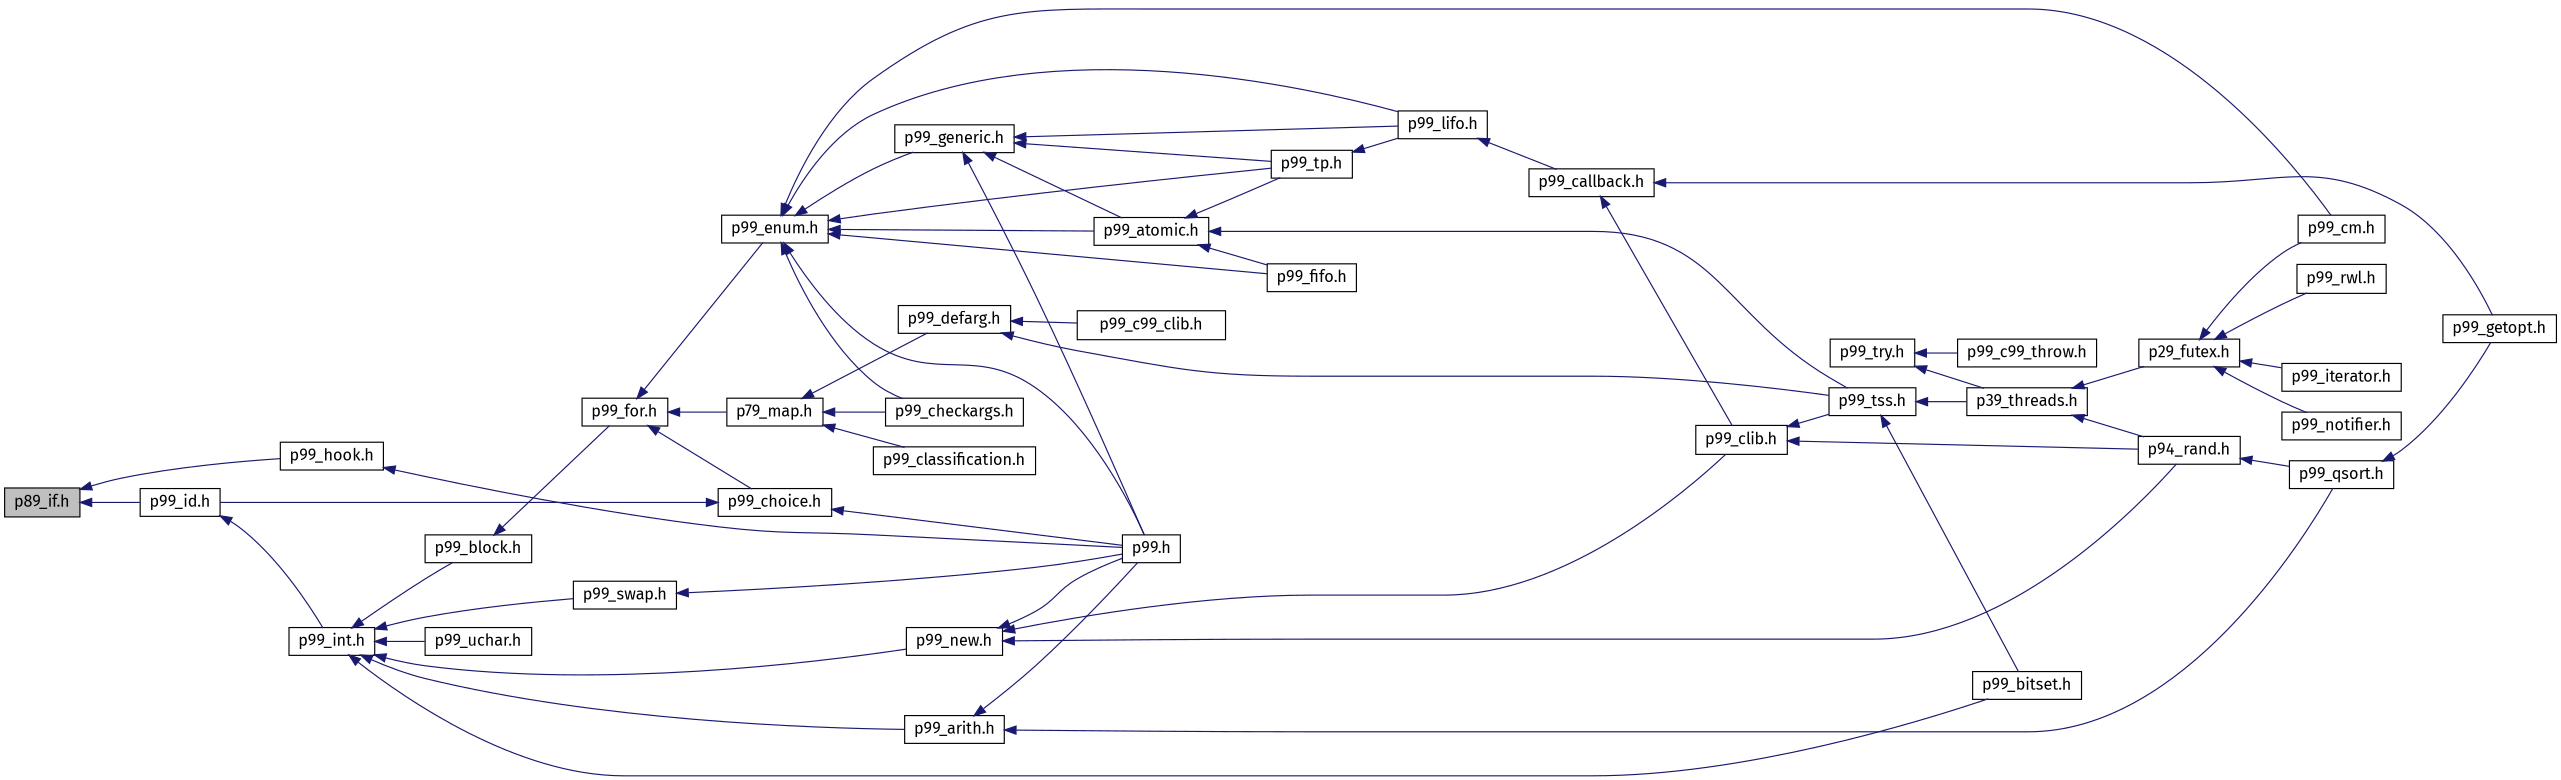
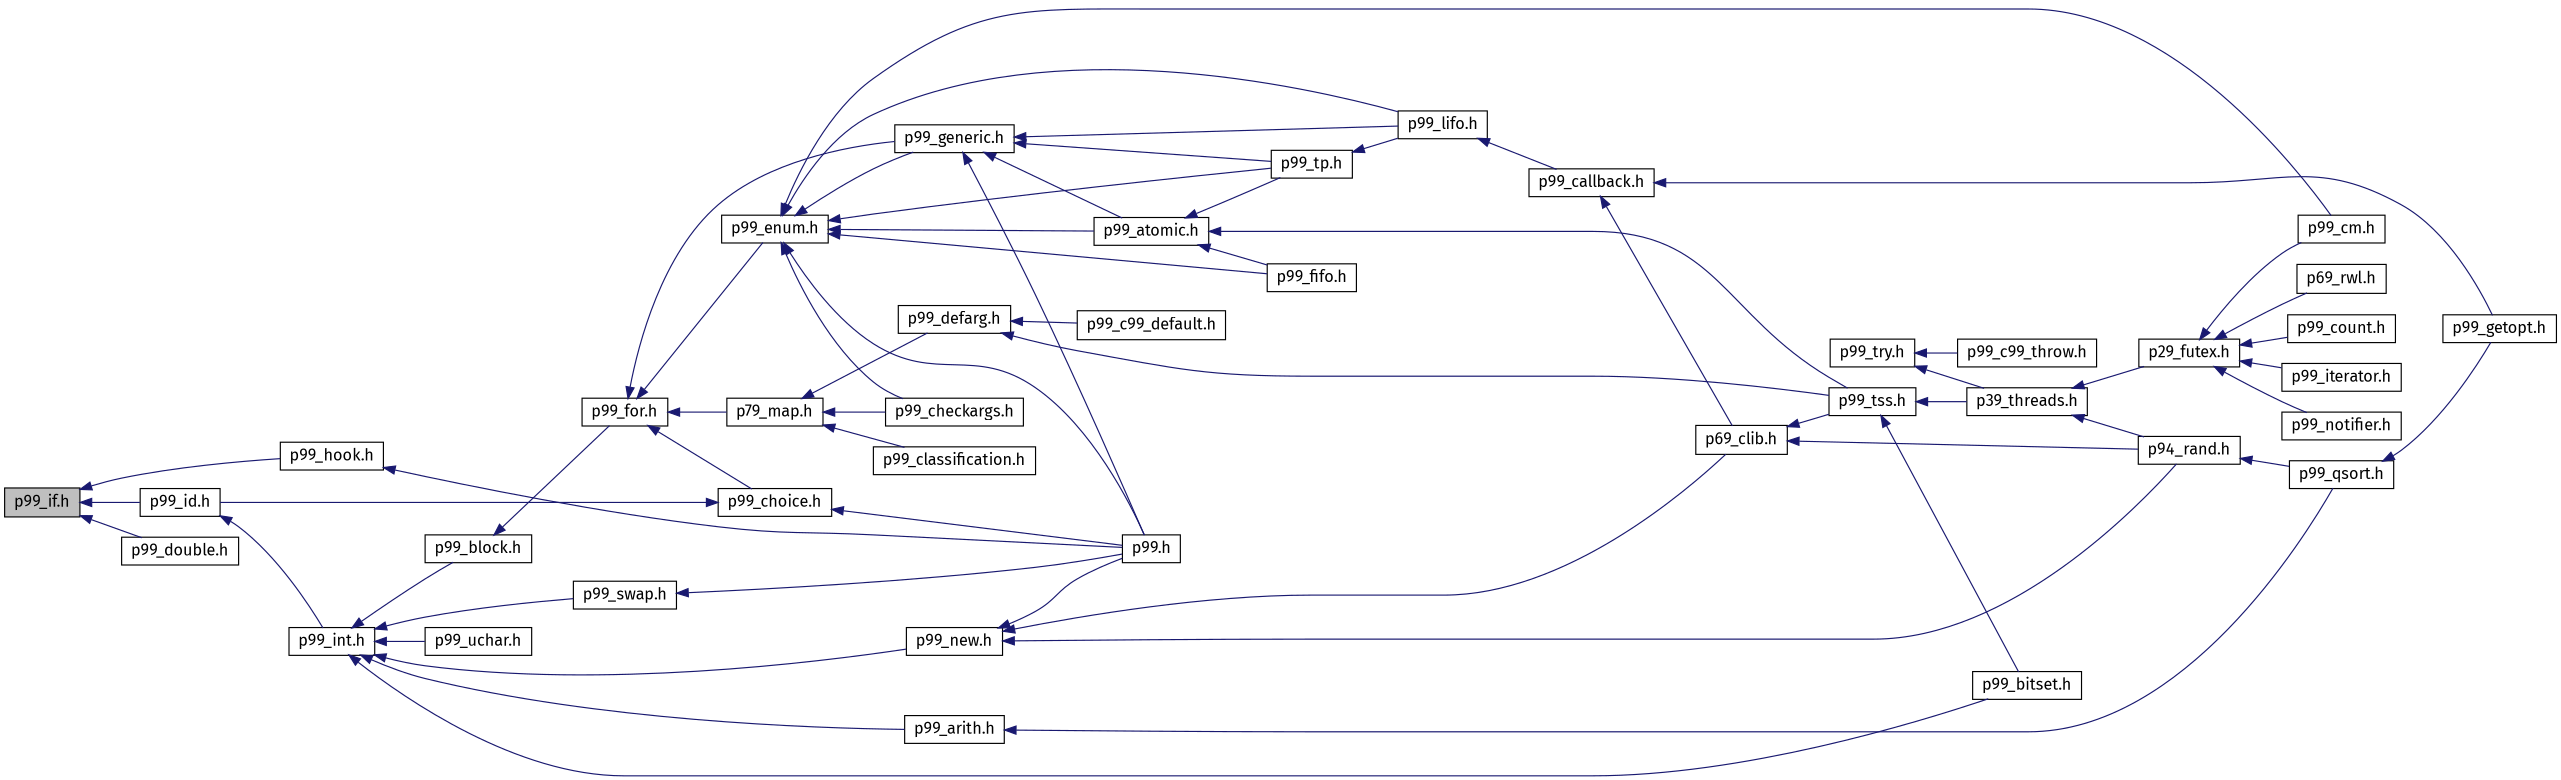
edge "p99_generic.h" -> "p99_for.h": added
node "p99_rwl.h": label "p99_rwl.h" -> "p69_rwl.h"
node "p99_c99_clib.h": label "p99_c99_clib.h" -> "p99_c99_default.h"
node "p99_count.h": added
node "p99_clib.h": label "p99_clib.h" -> "p69_clib.h"
node "p89_if.h": label "p89_if.h" -> "p99_if.h"
node "p99_double.h": added
edge "p99.h" -> "p99_arith.h": removed
